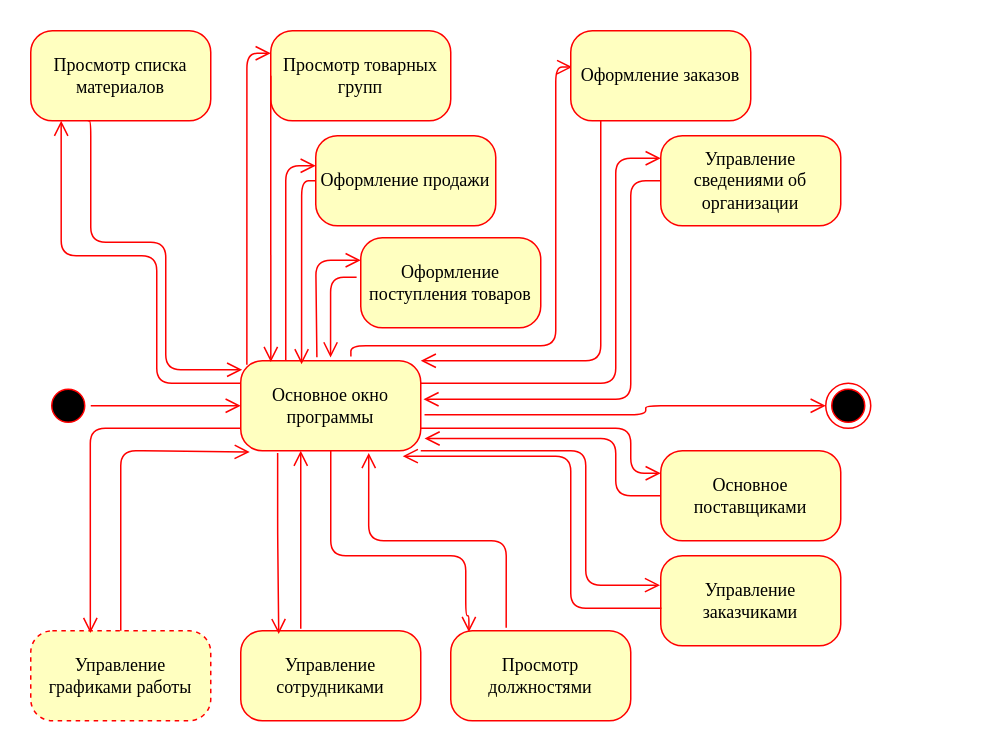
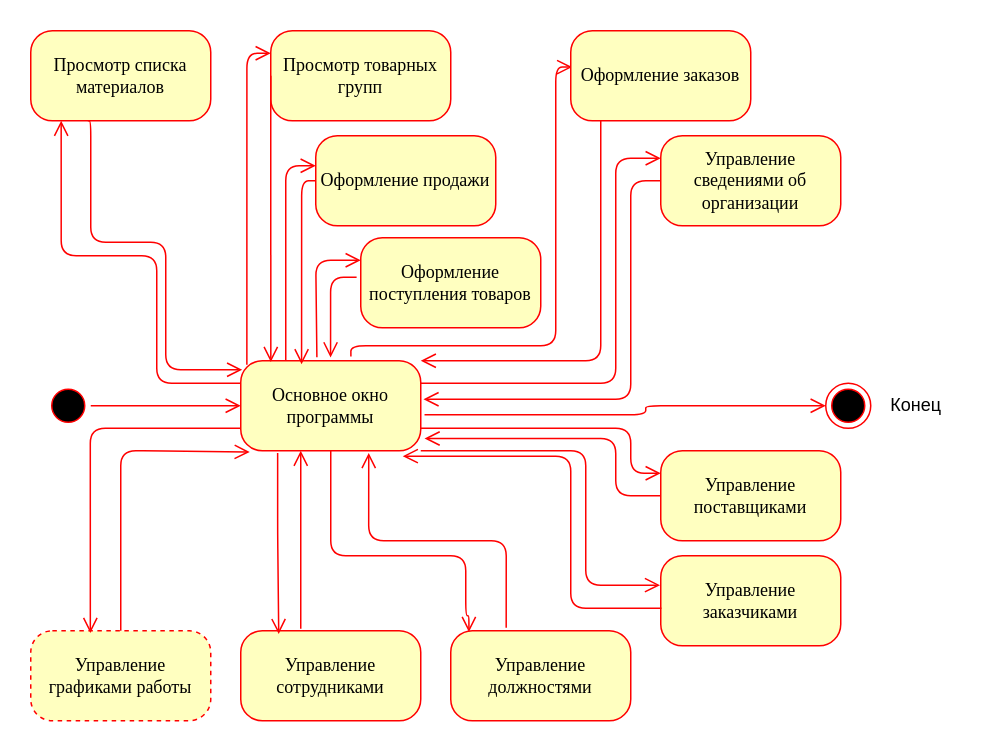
node "Конец": added
node "Основное поставщиками": label "Основное поставщиками" -> "Управление поставщиками"
node "Просмотр должностями": label "Просмотр должностями" -> "Управление должностями"
